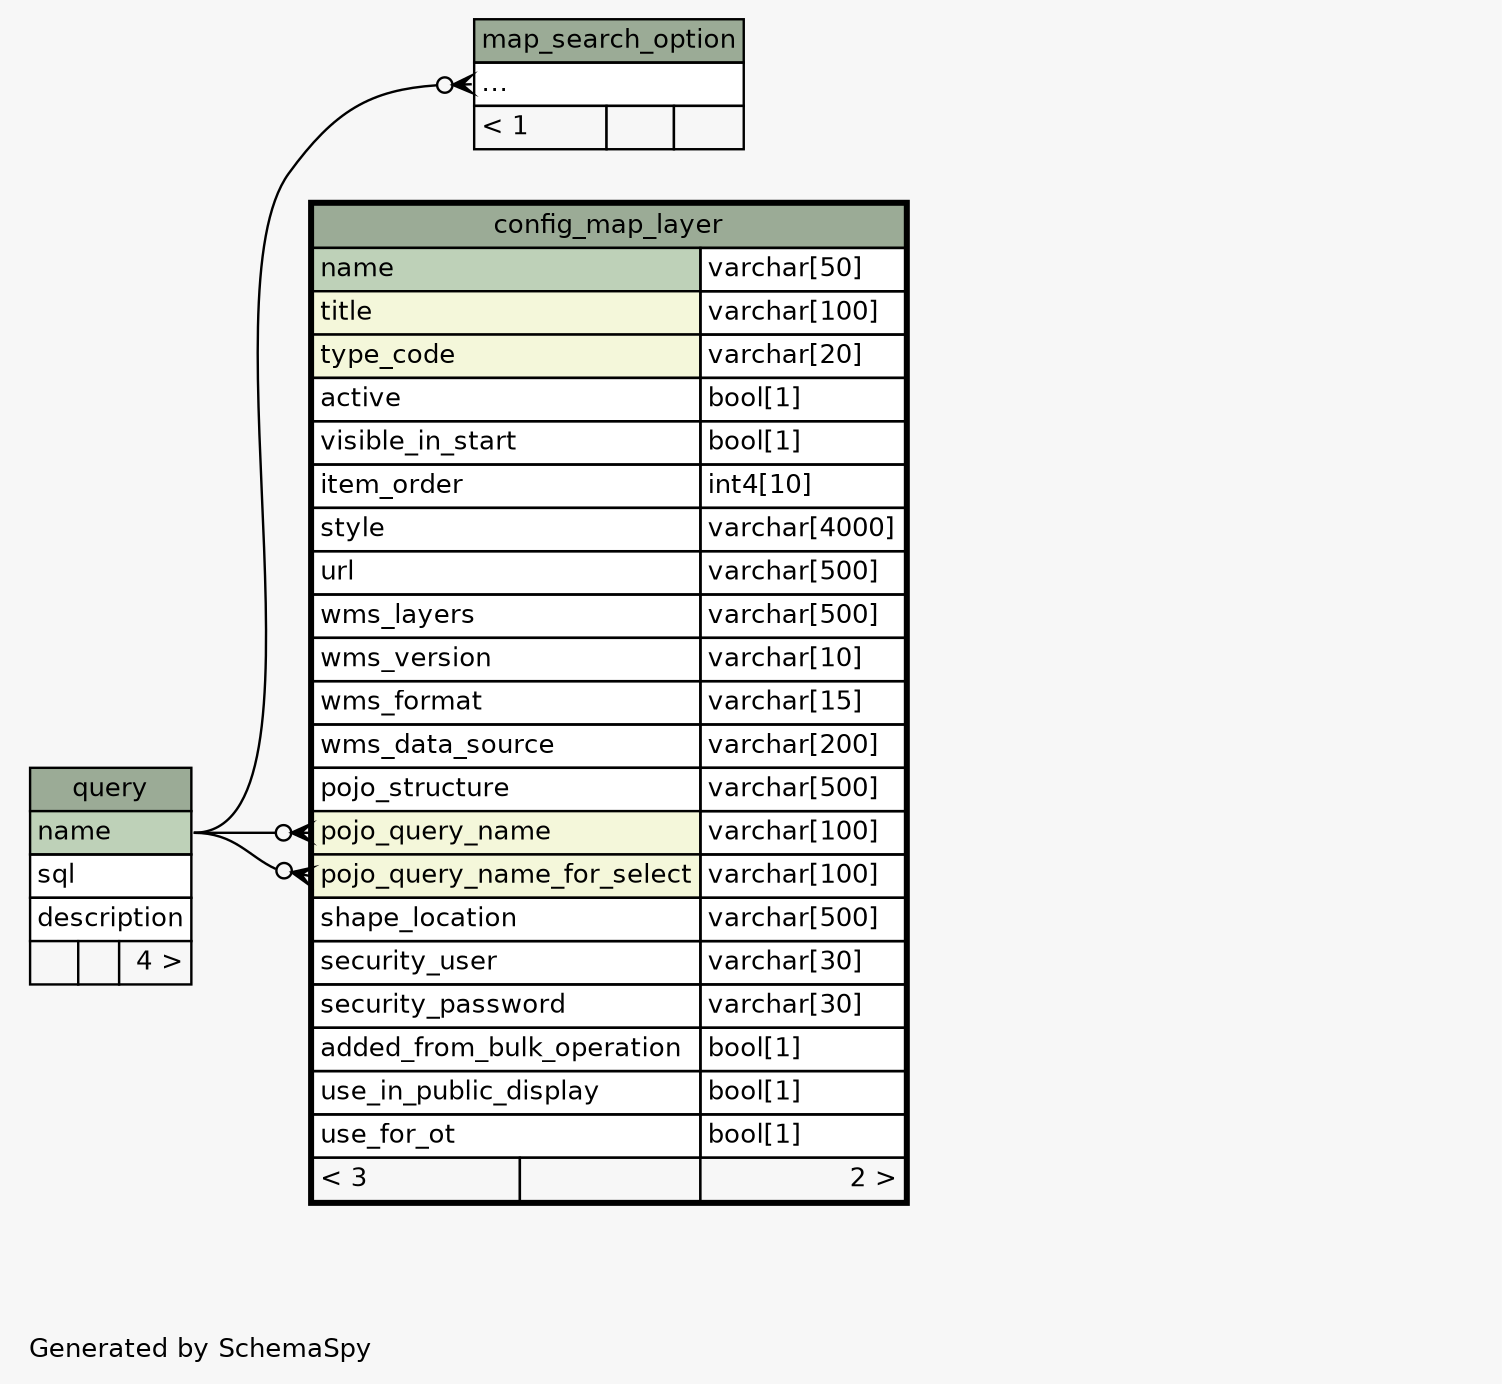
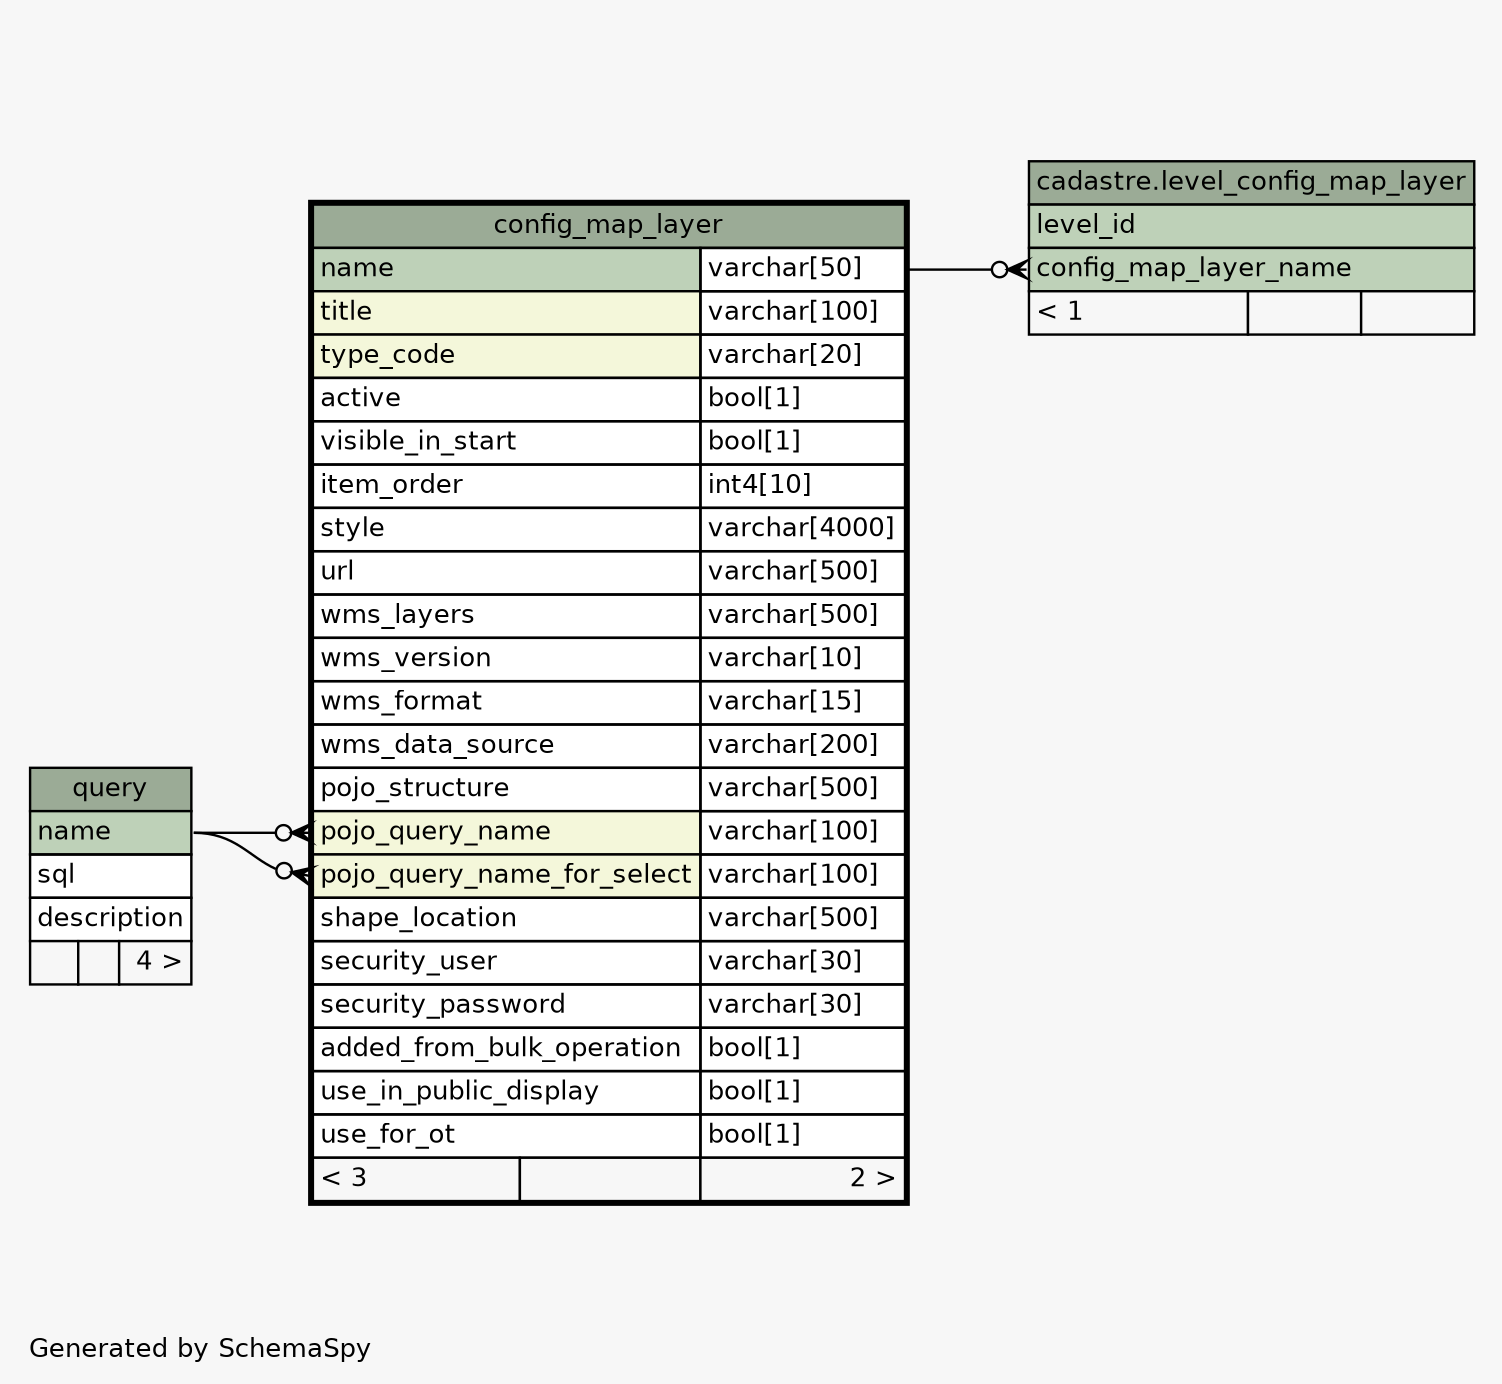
node "map_search_option": removed
node "cadastre.level_config_map_layer": added
